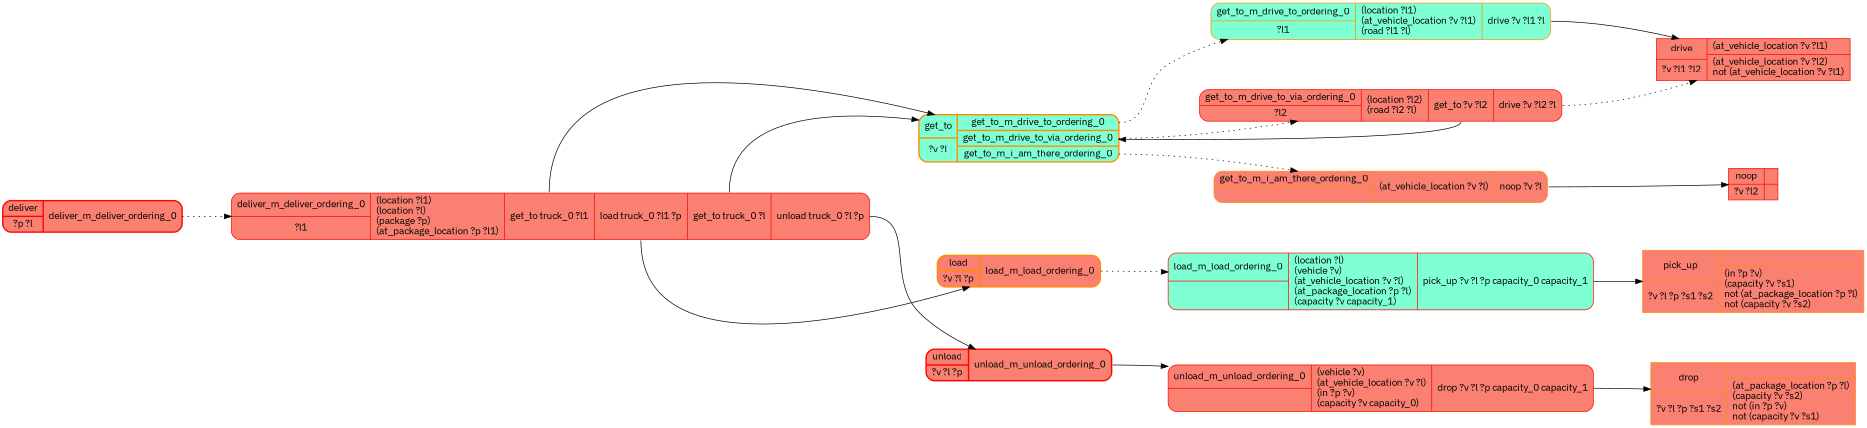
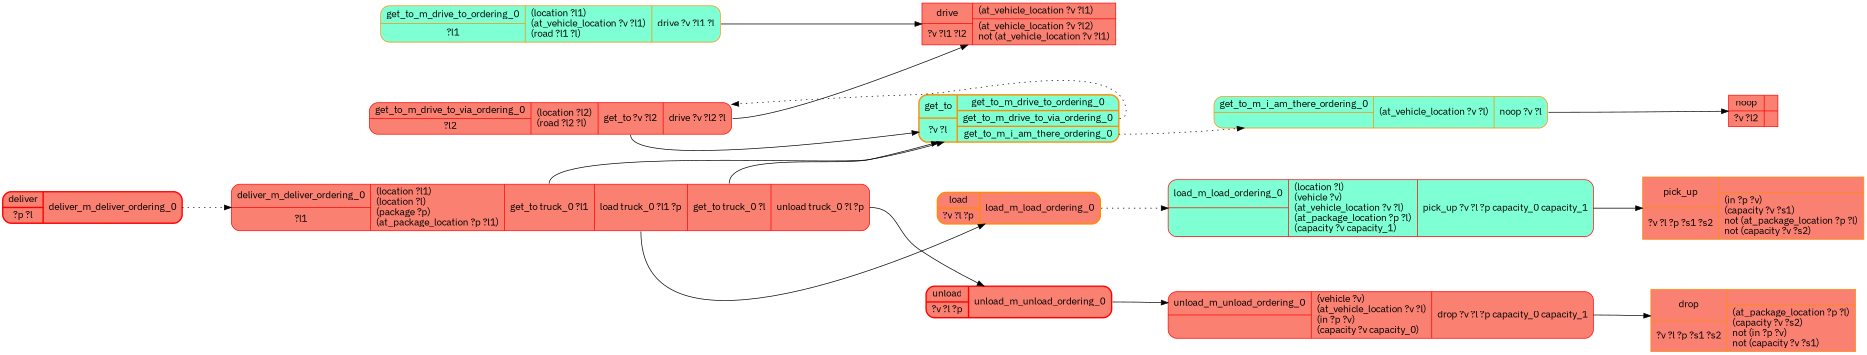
edge "get_to" -> "get_to_m_drive_to_ordering_0": removed
edge "get_to_m_drive_to_via_ordering_0" -> "drive": style dotted -> solid
node "get_to_m_i_am_there_ordering_0": fillcolor salmon -> aquamarine
